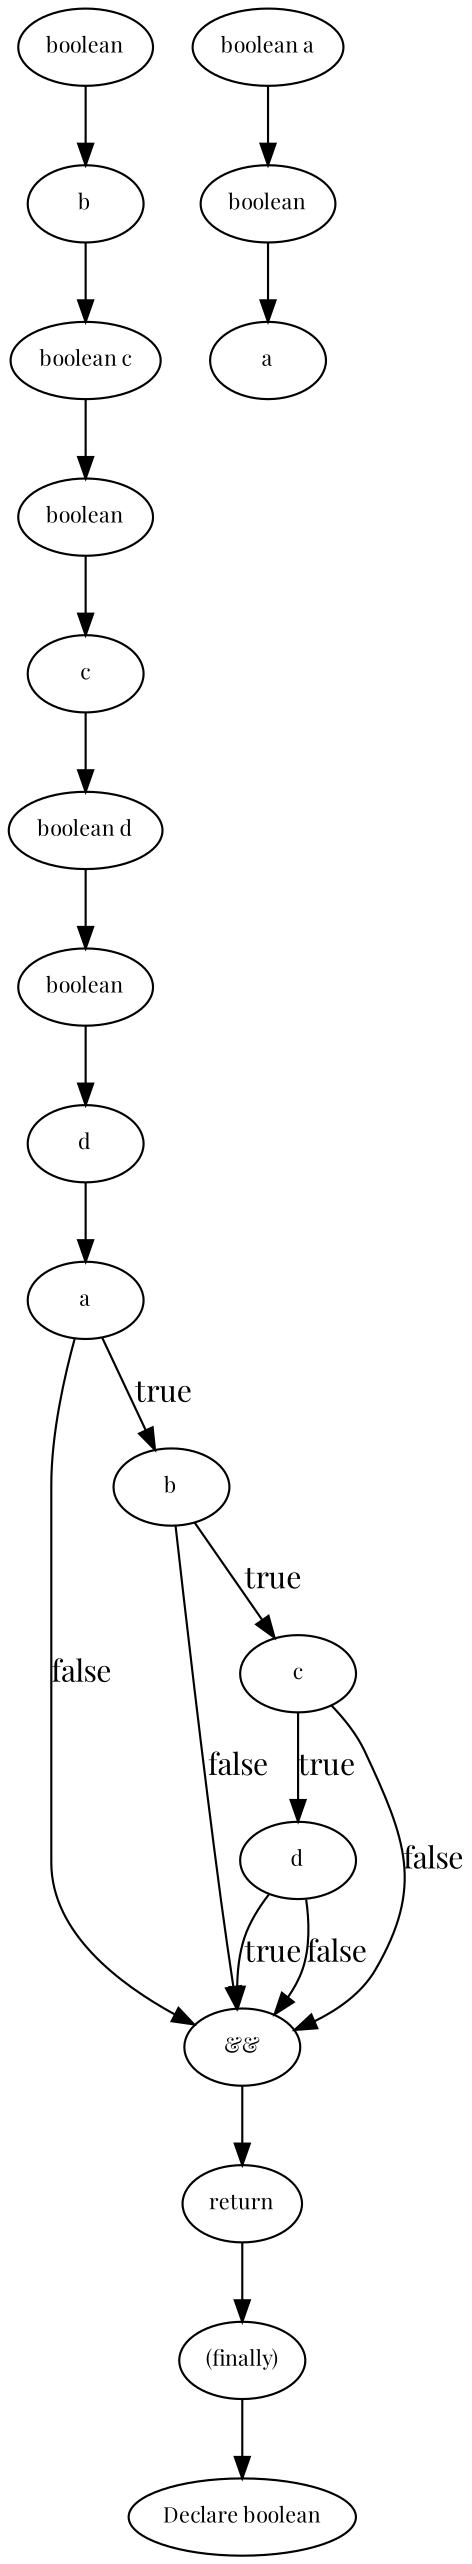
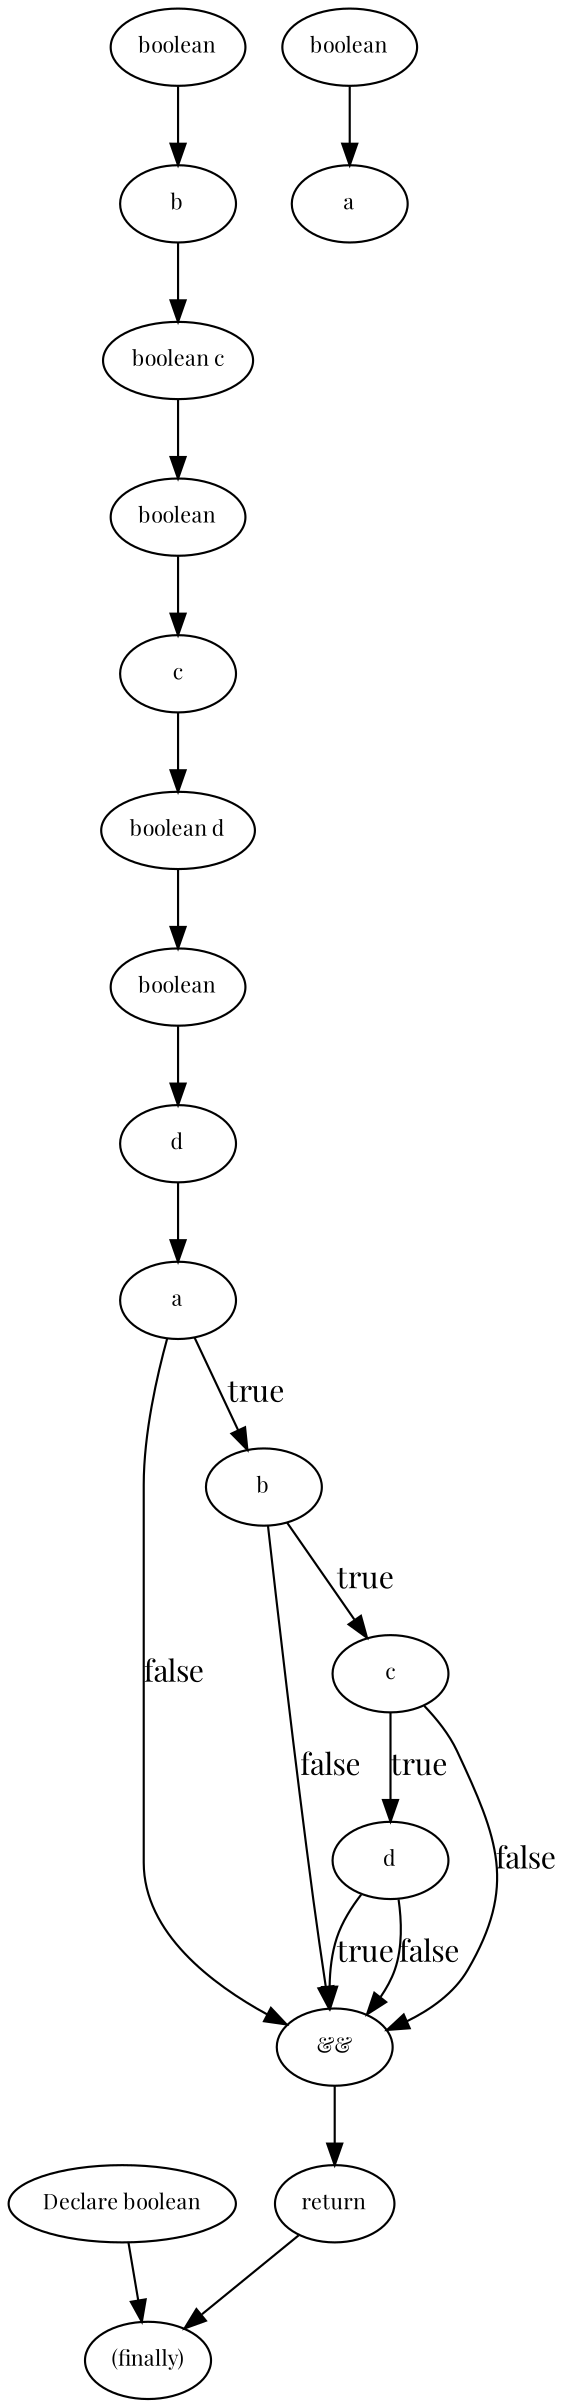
node "boolean a": removed
edge "(finally)" -> "Declare boolean": reversed
